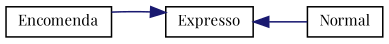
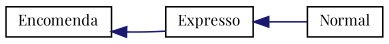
edge "Encomenda" -> "Expresso": reversed
